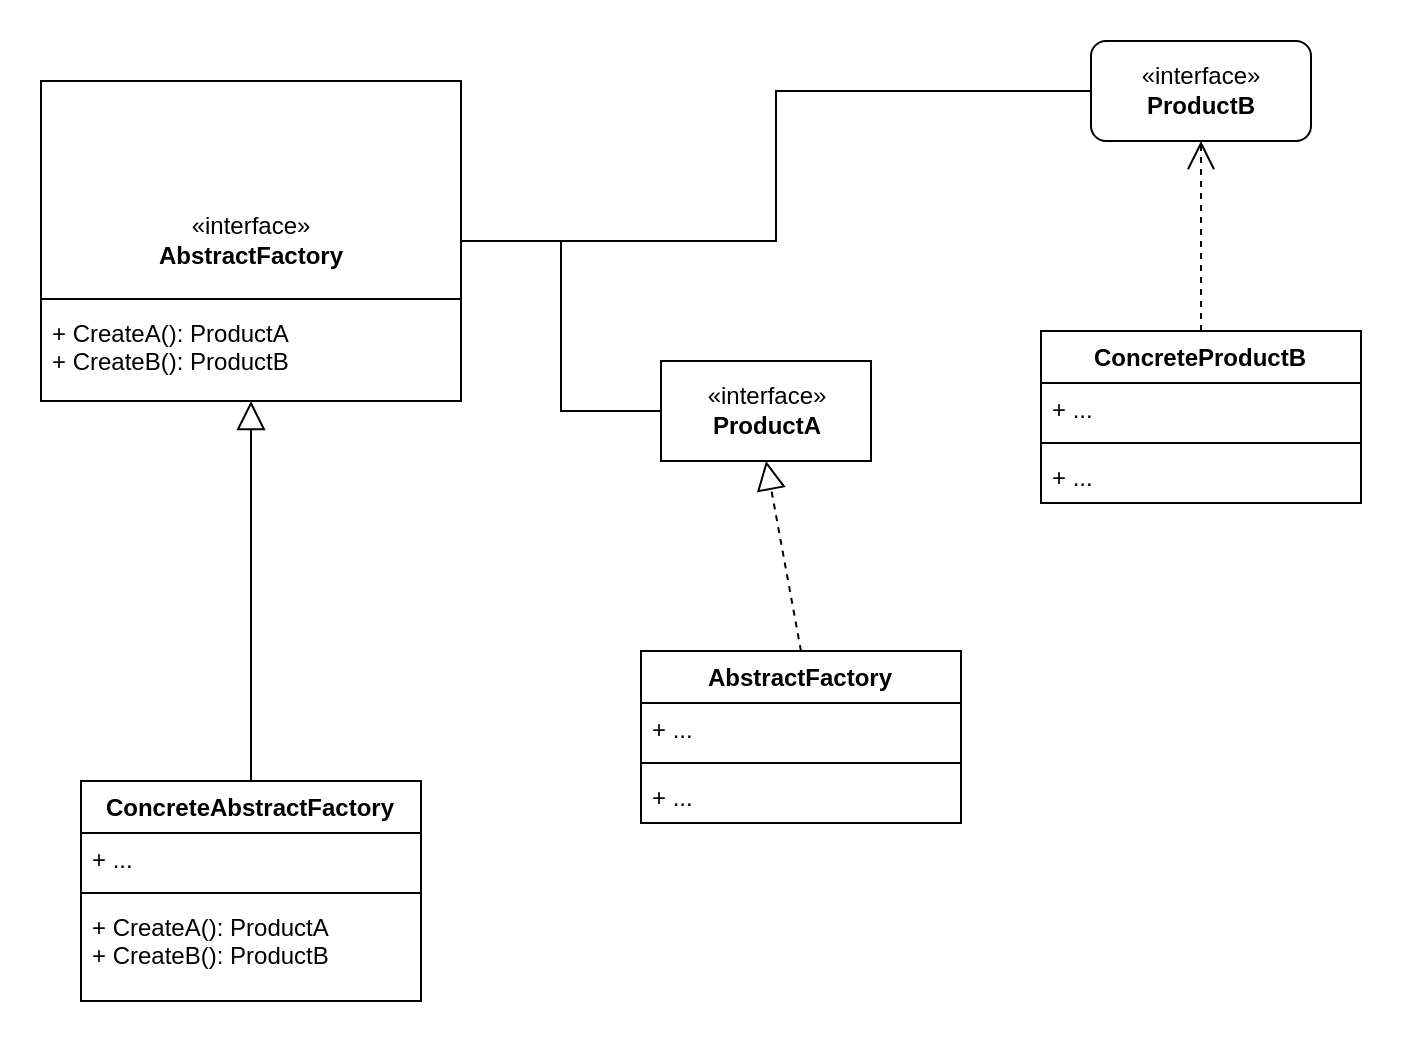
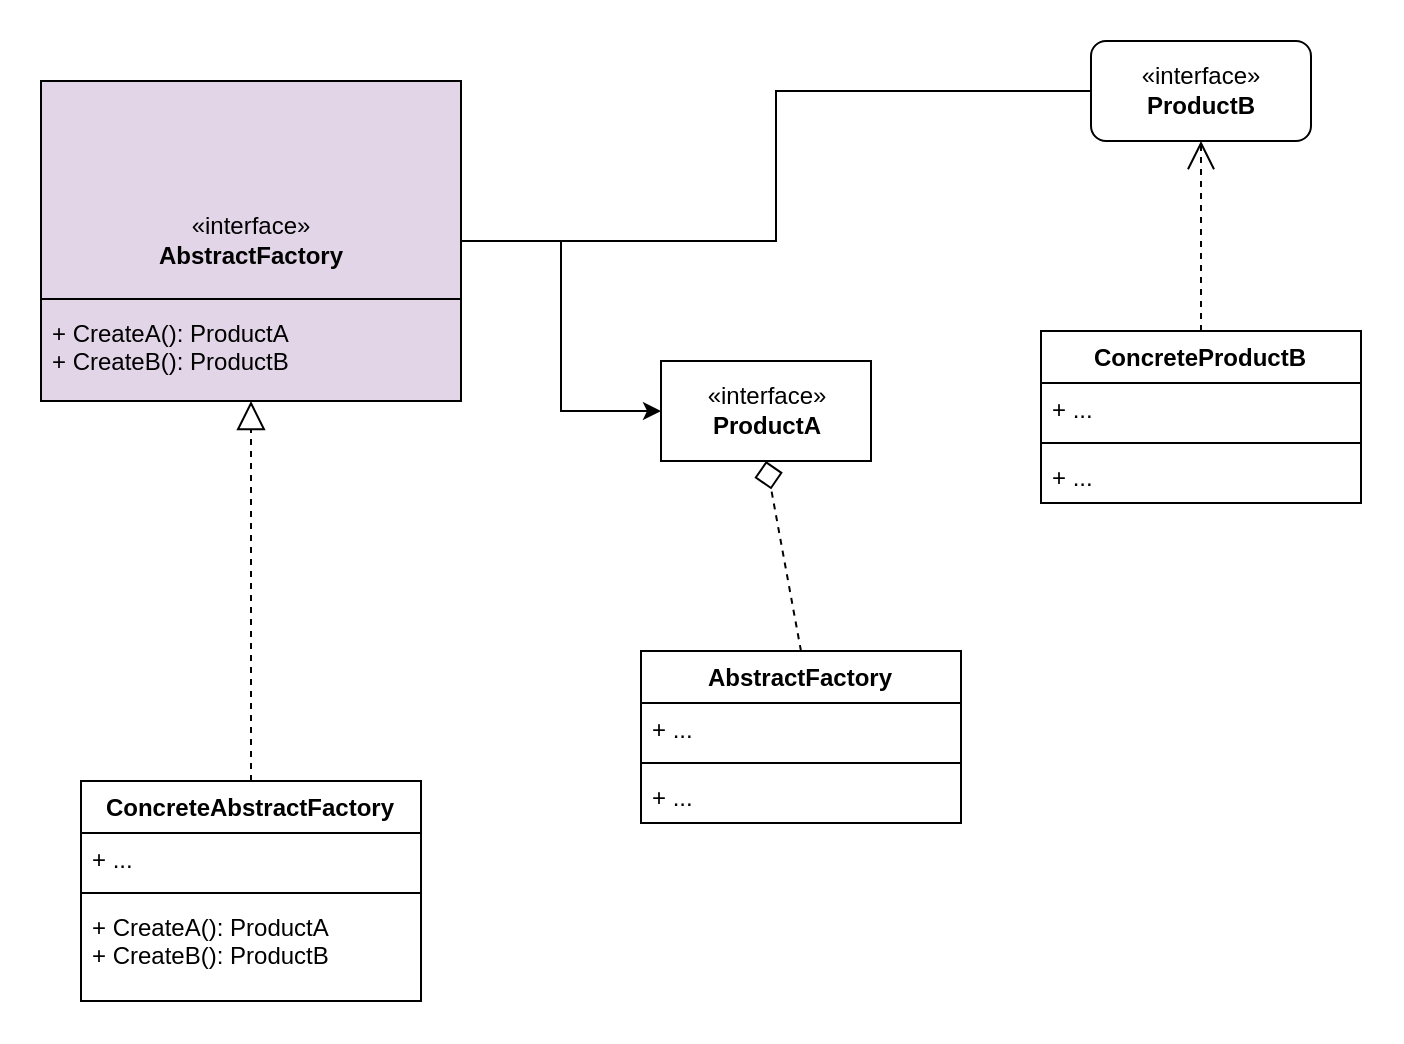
node "«interface» AbstractFactory": fillcolor #ffffff -> #e1d5e7
edge "«interface» AbstractFactory" -- "«interface» ProductA": arrowhead none -> classic
edge "AbstractFactory" -> "«interface» ProductA": arrowhead block -> diamond
edge "ConcreteAbstractFactory" -> "«interface» AbstractFactory": style solid -> dashed
